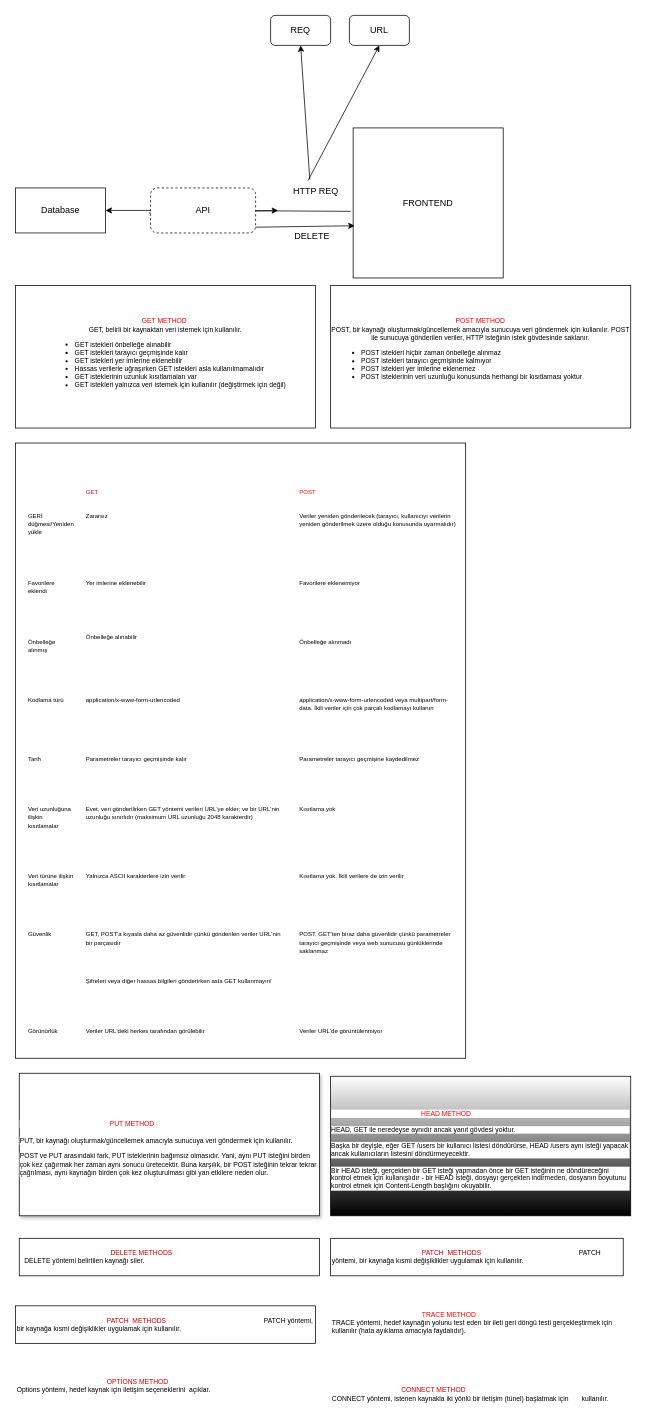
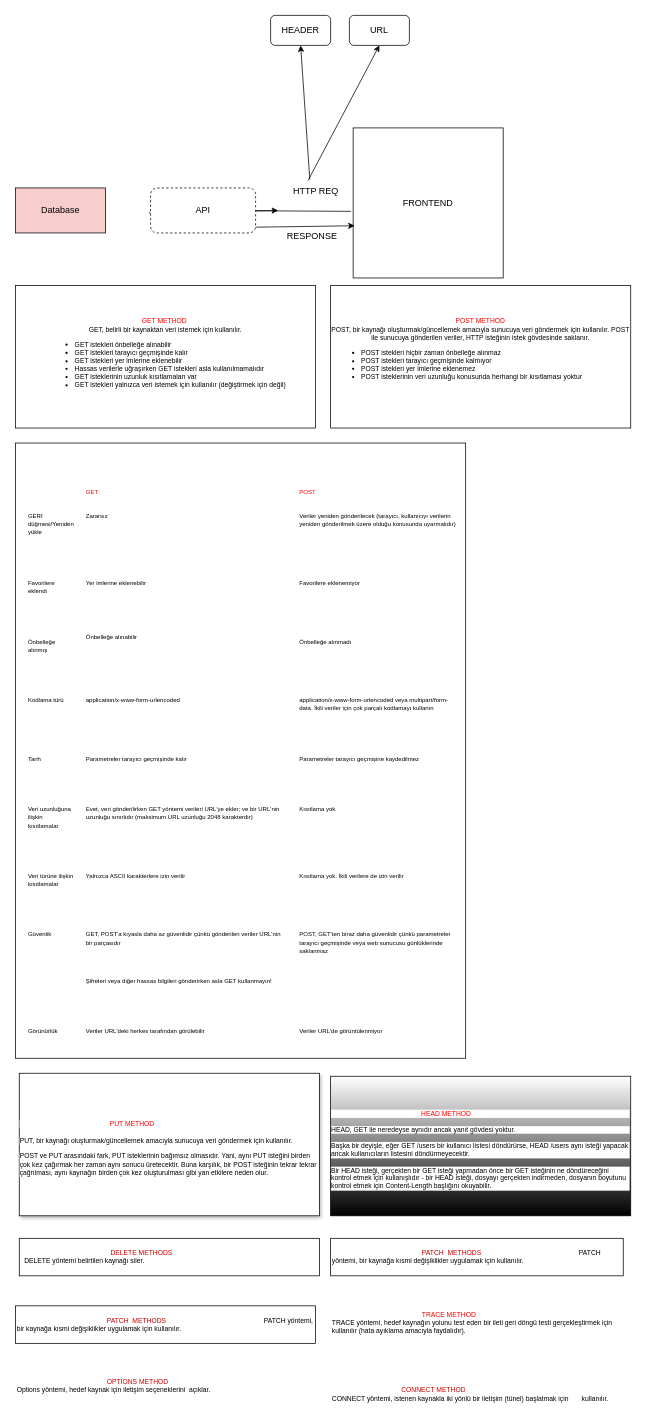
node "REQ": label "REQ" -> "HEADER"
node "Database": fillcolor #ffffff -> #f8cecc
edge "API" -> "Database": removed
node "DELETE": label "DELETE" -> "RESPONSE"
